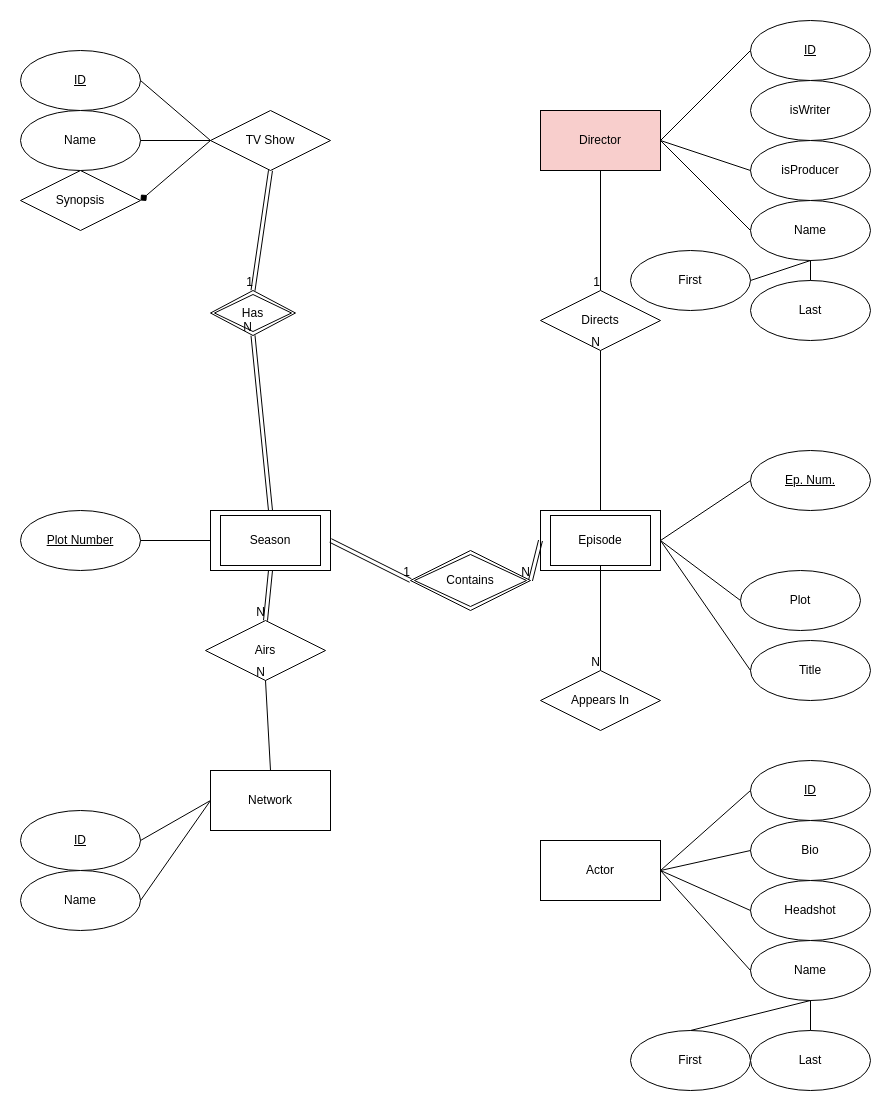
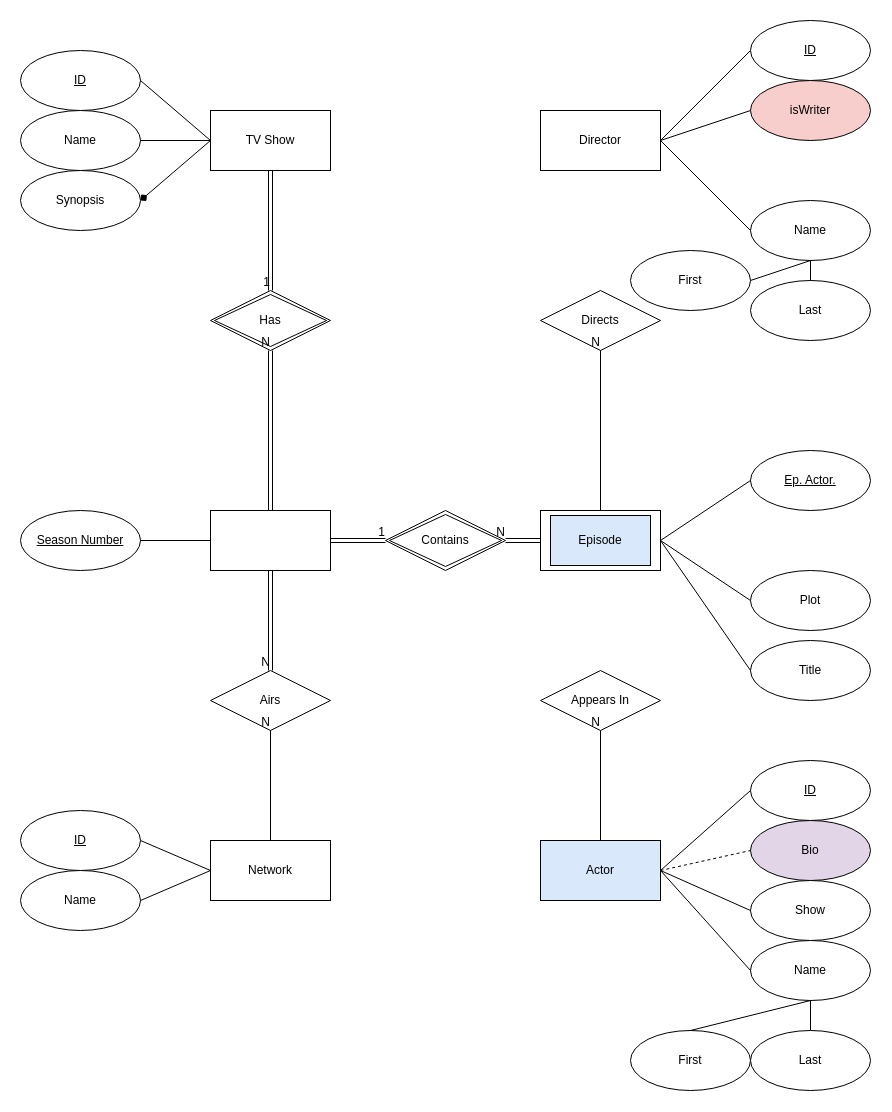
node "isWriter": fillcolor #ffffff -> #f8cecc
edge "isWriter" -- "Director": added
node "TV Show": shape diamond -> rectangle
node "Director": fillcolor #f8cecc -> #ffffff
edge "Director" -- "isProducer": removed
node "isProducer": removed
node "Synopsis": shape diamond -> ellipse
edge "Director" -- "Directs": removed, label "1"
node "Has": size 85x45 -> 120x60
node "Ep. Num.": label "Ep. Num." -> "Ep. Actor."
node "Plot Number": label "Plot Number" -> "Season Number"
node "Season": removed
node "Episode": fillcolor #ffffff -> #dae8fc
node "Contains": moved (471, 581) -> (446, 541)
node "Plot": moved (801, 601) -> (811, 601)
edge "Episode" -- "Appears In": removed, label "N"
node "Airs": moved (266, 651) -> (271, 701)
edge "Appears In" -- "Actor": added, label "N"
node "Network": moved (271, 801) -> (271, 871)
node "Bio": fillcolor #ffffff -> #e1d5e7
edge "Bio" -- "Actor": style solid -> dashed
node "Actor": fillcolor #ffffff -> #dae8fc
node "Headshot": label "Headshot" -> "Show"
